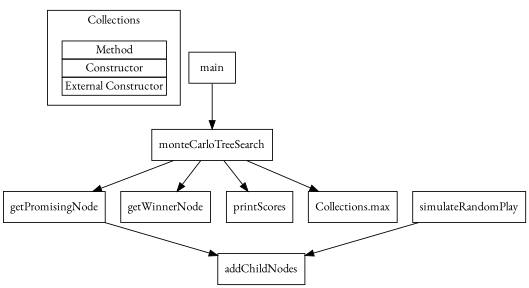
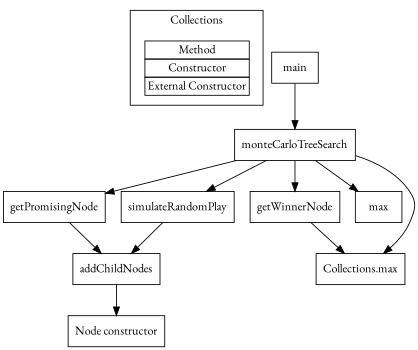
edge "monteCarloTreeSearch" -> "simulateRandomPlay": added
node "printScores": label "printScores" -> "max"
edge "getWinnerNode" -> "Collections.max": added
node "Node constructor": added
